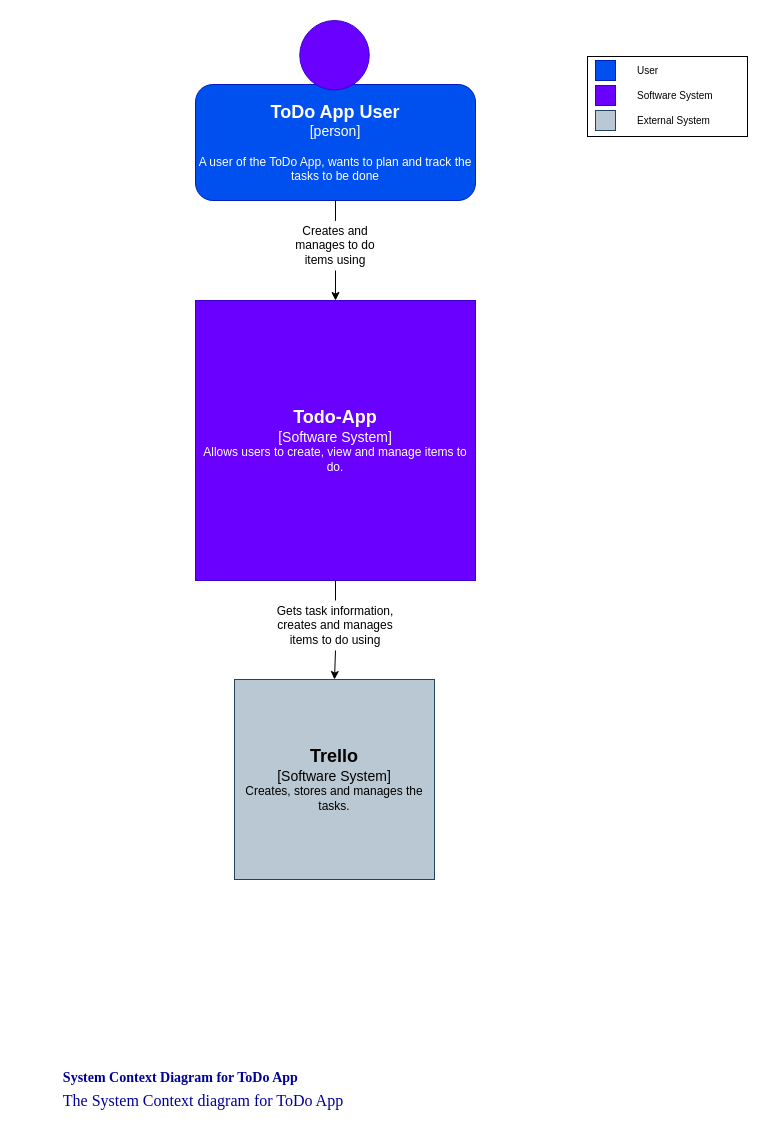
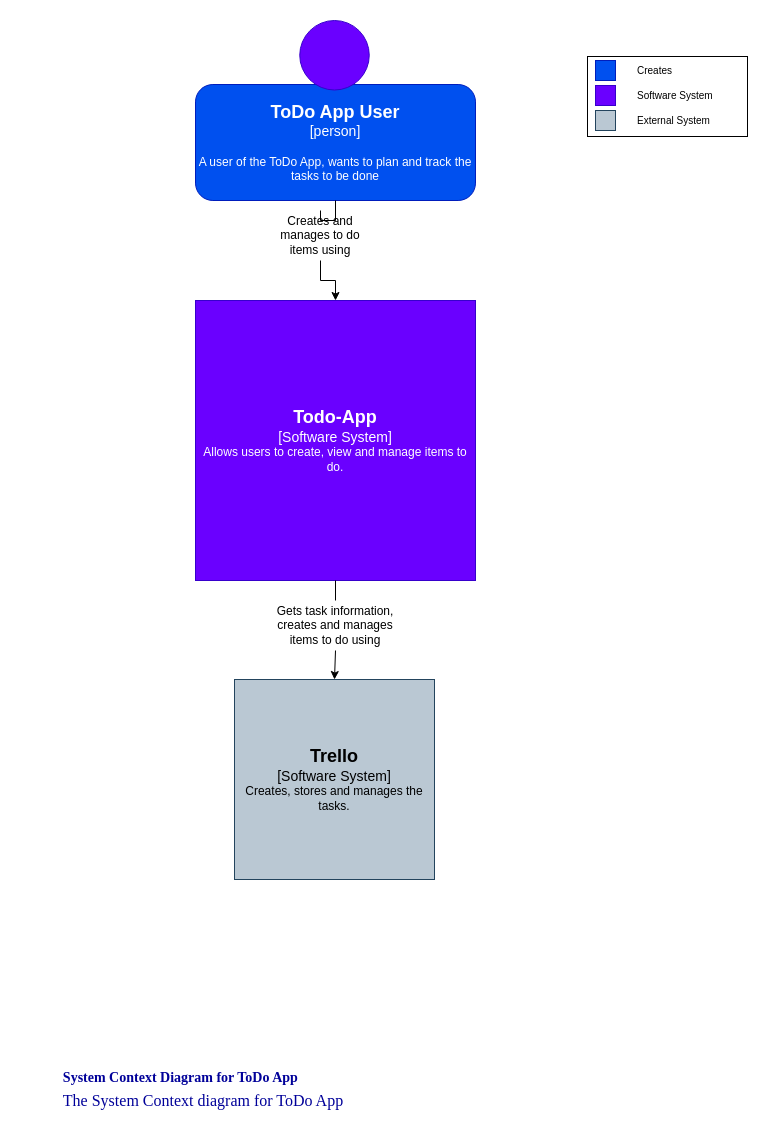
node "User": label "User" -> "Creates"
node "Creates and manages to do items using": moved (336, 246) -> (321, 236)
